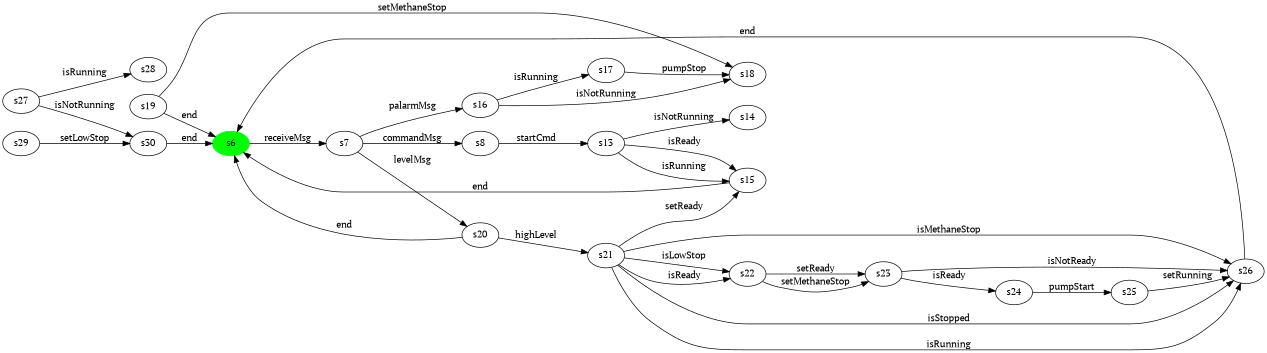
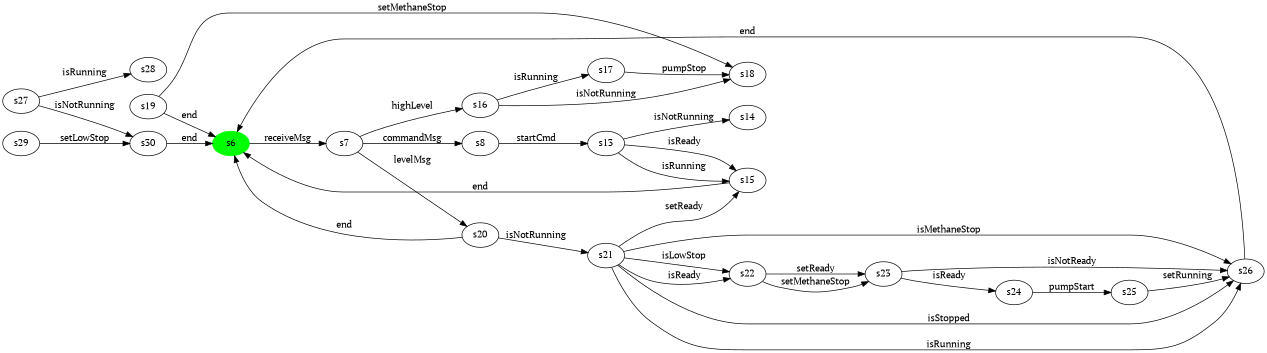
edge "s7" -> "s16": label " palarmMsg " -> " highLevel "
edge "s20" -> "s21": label " highLevel " -> " isNotRunning "
